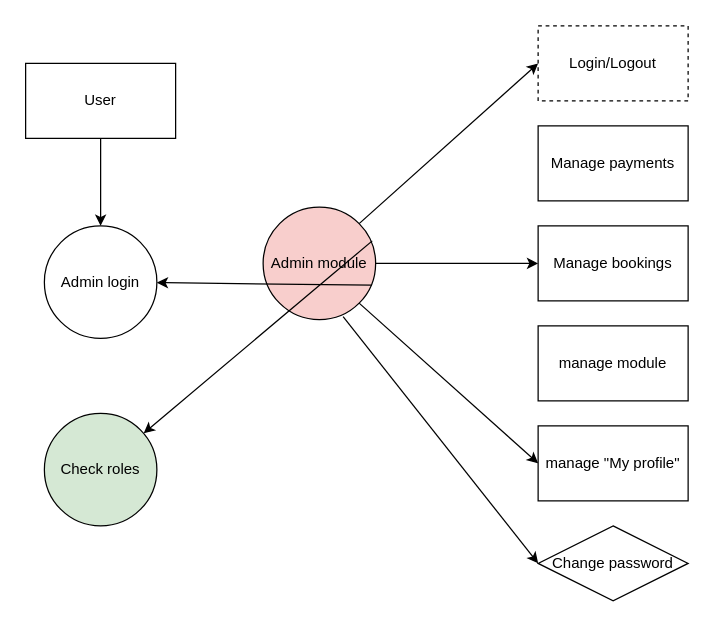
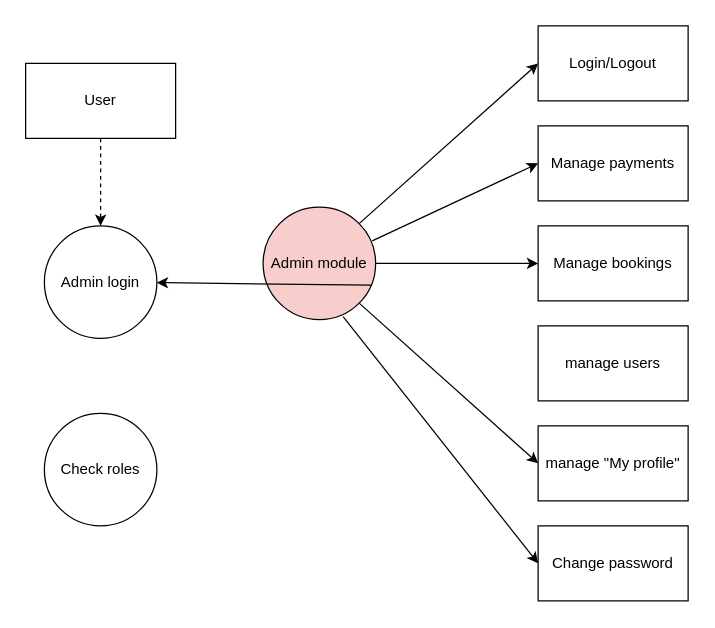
node "Login/Logout": style dashed -> solid
edge "User" -> "Admin login": style solid -> dashed
edge "Admin module" -> "Check roles": now "Admin module" -> "Manage payments"
node "manage module": label "manage module" -> "manage users"
node "Check roles": fillcolor #d5e8d4 -> #ffffff
node "Change password": shape diamond -> rectangle
